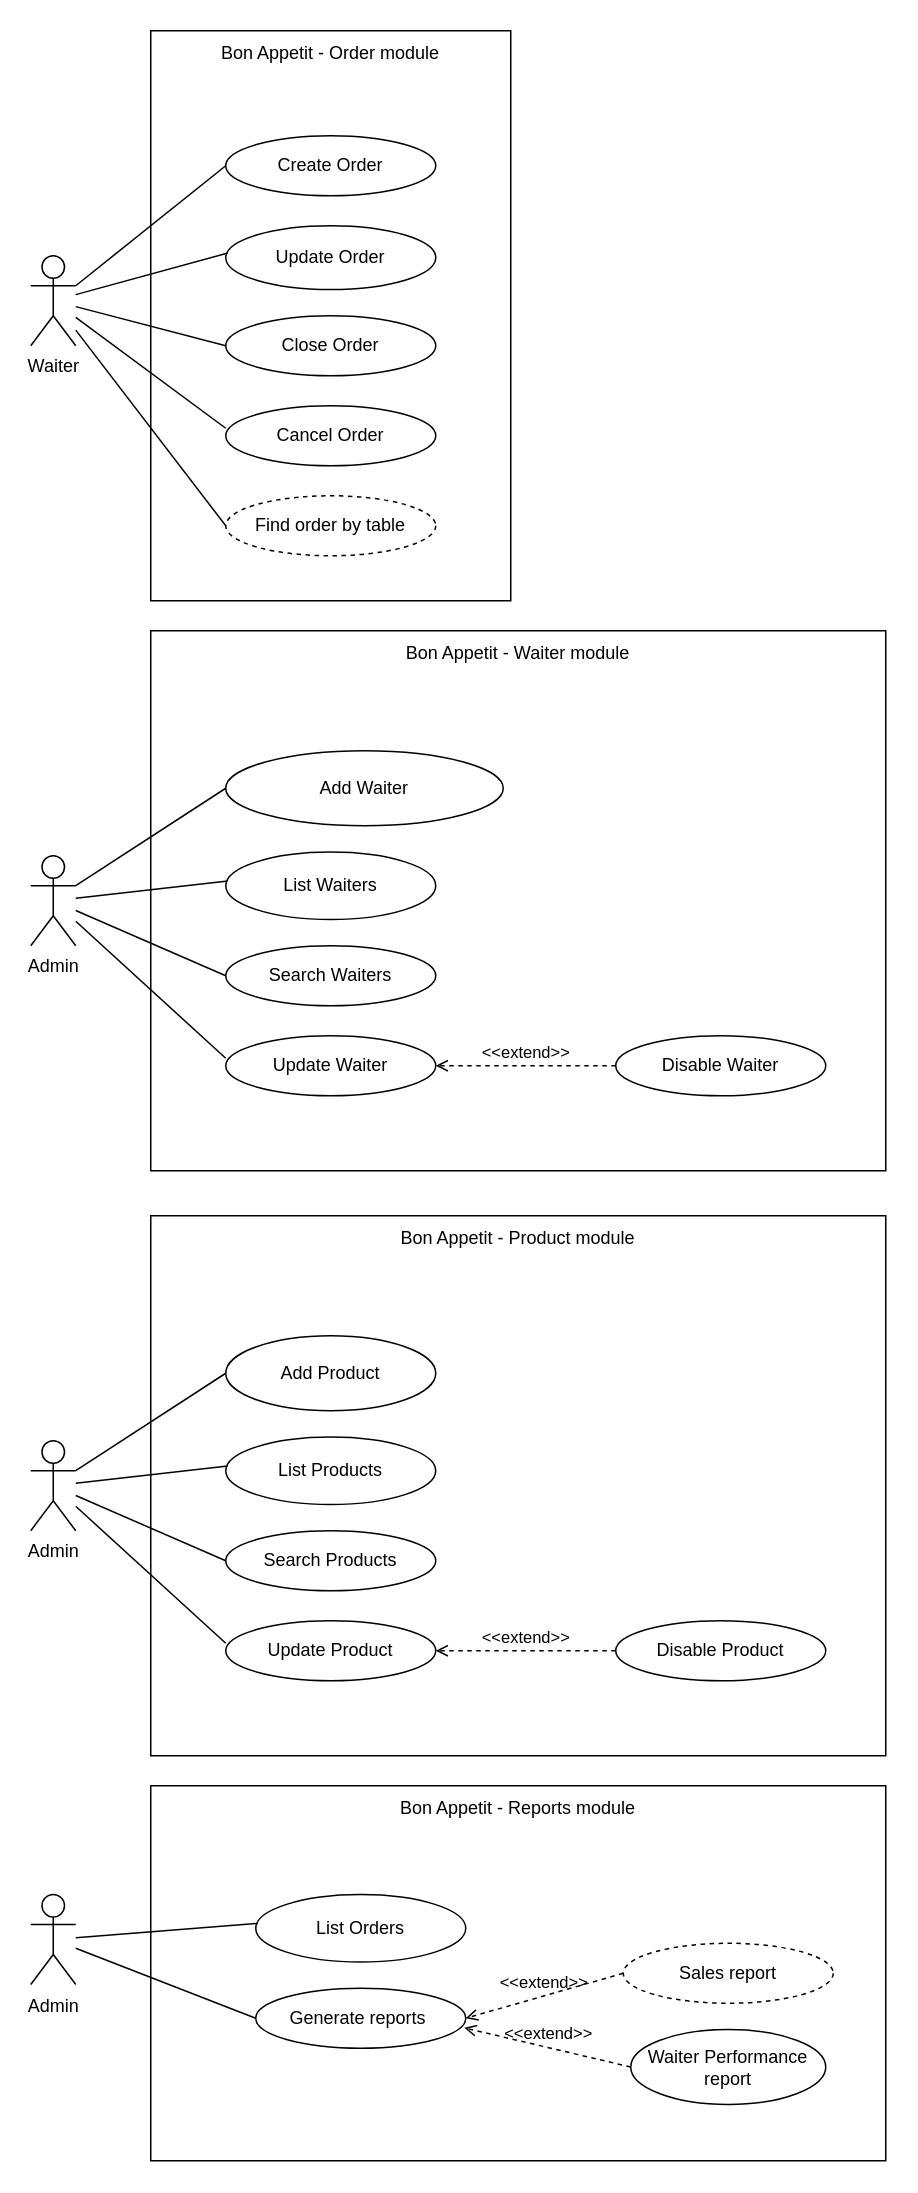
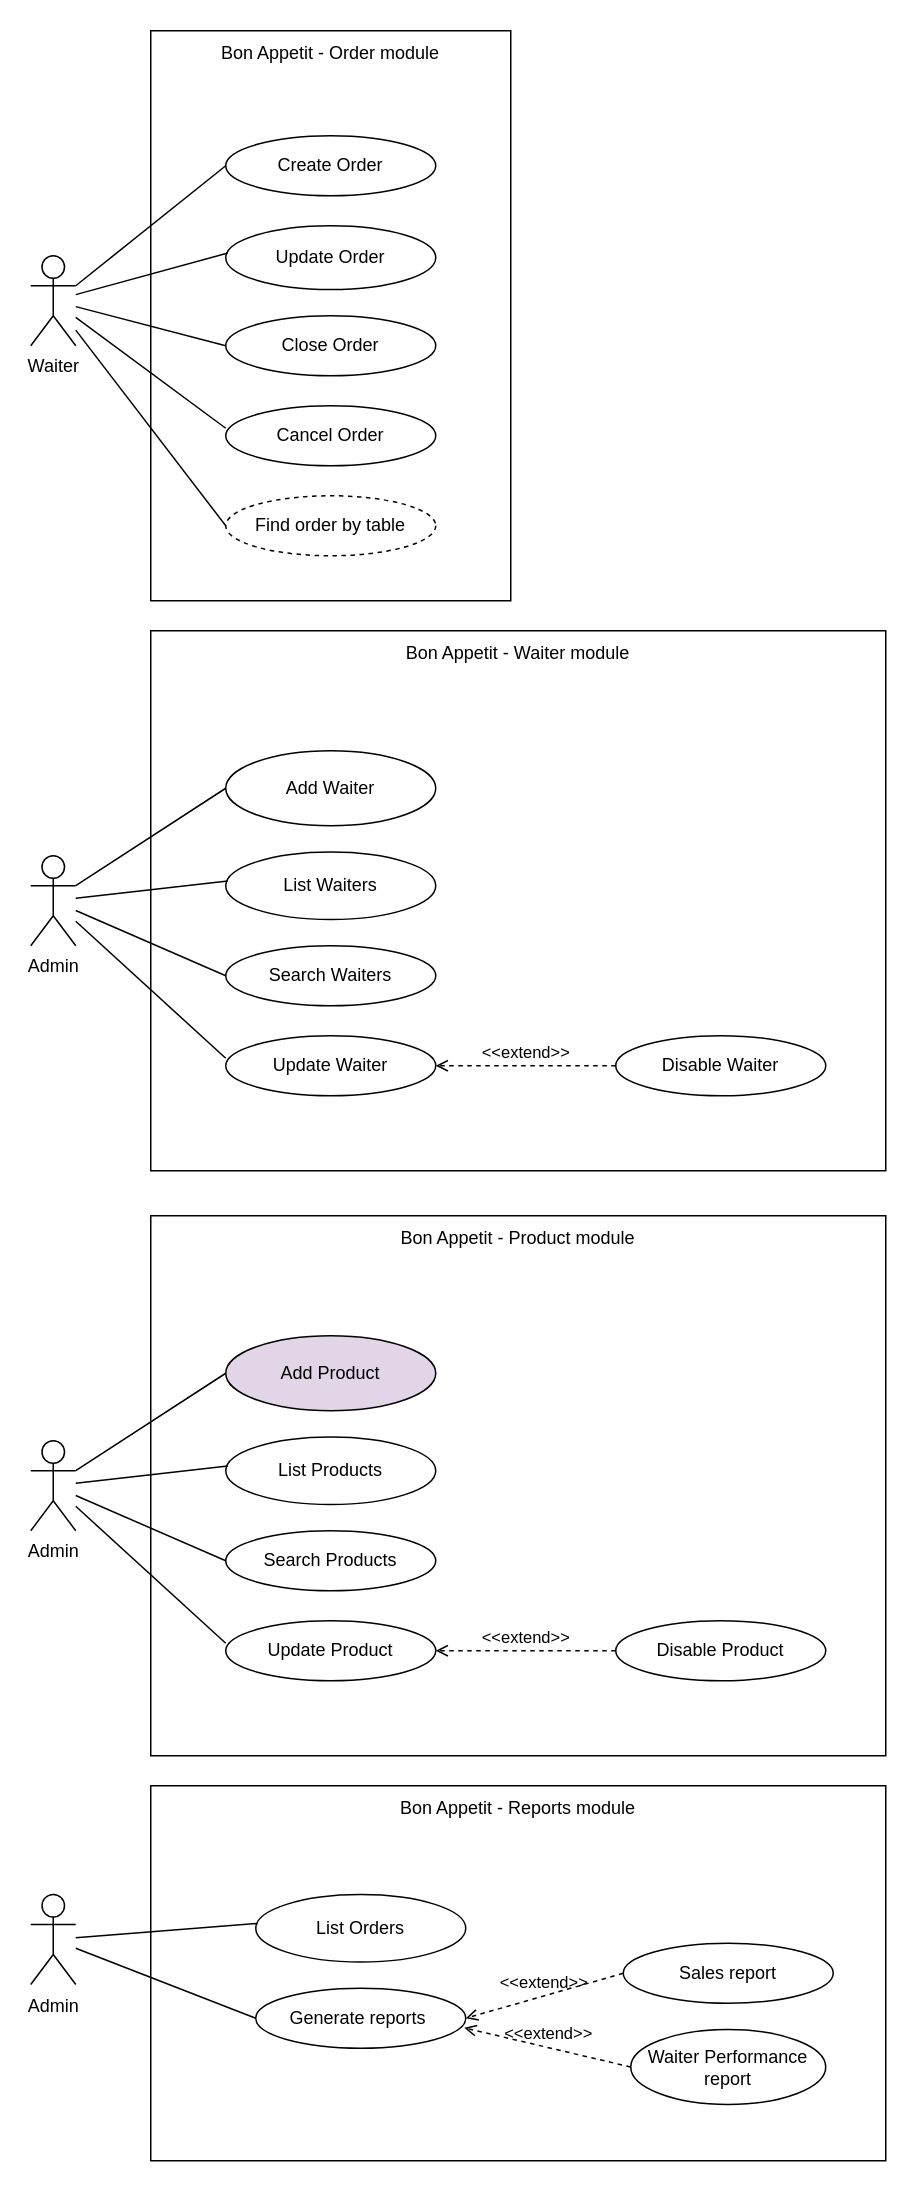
node "Add Waiter": size 278x75 -> 210x75
node "Add Product": fillcolor #ffffff -> #e1d5e7
node "Sales report": style dashed -> solid
